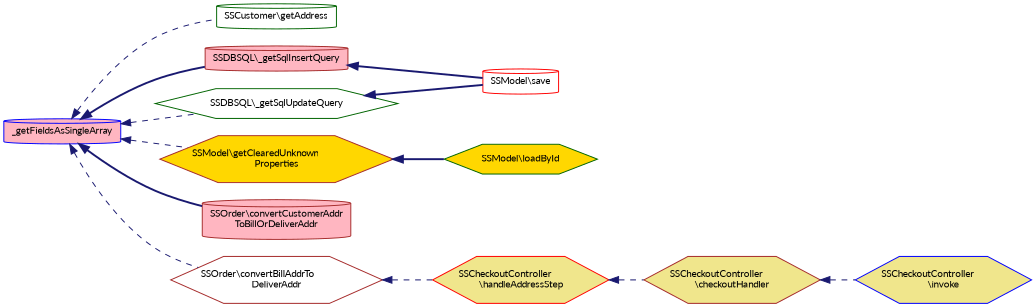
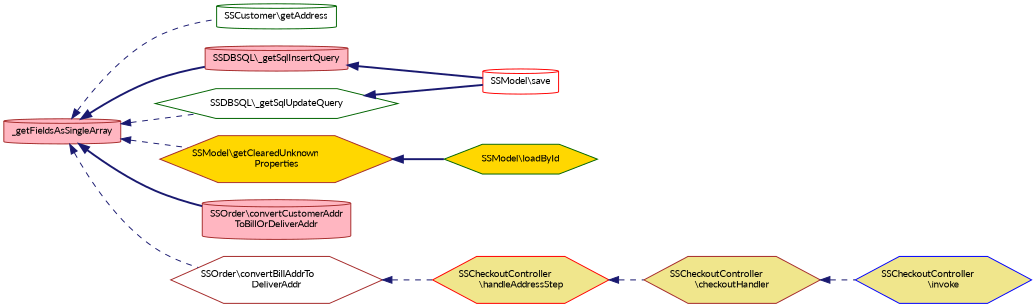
node "_getFieldsAsSingleArray": color blue -> brown
